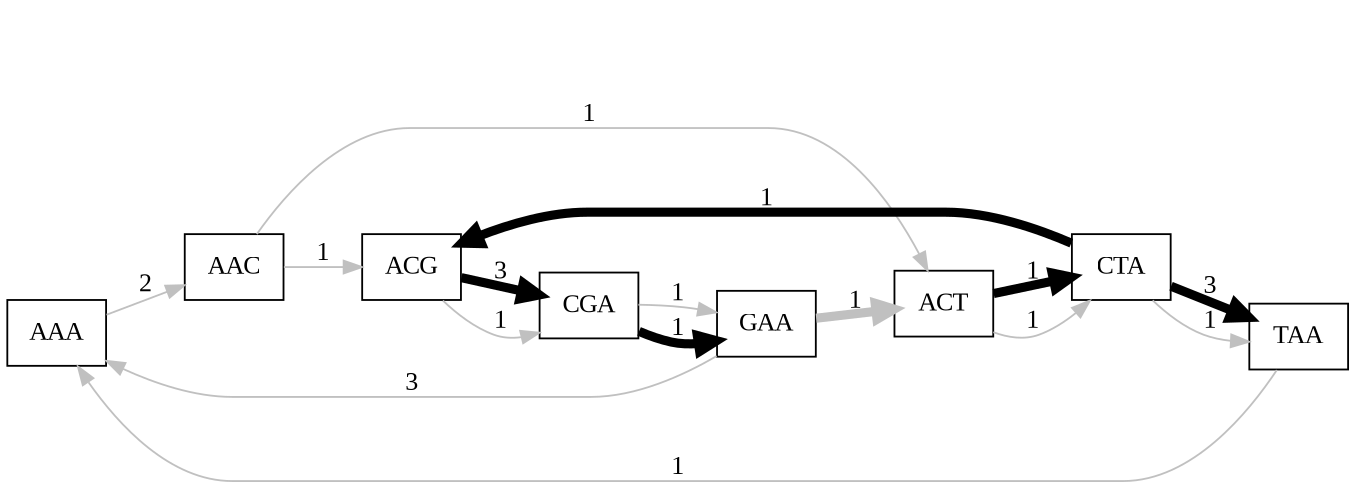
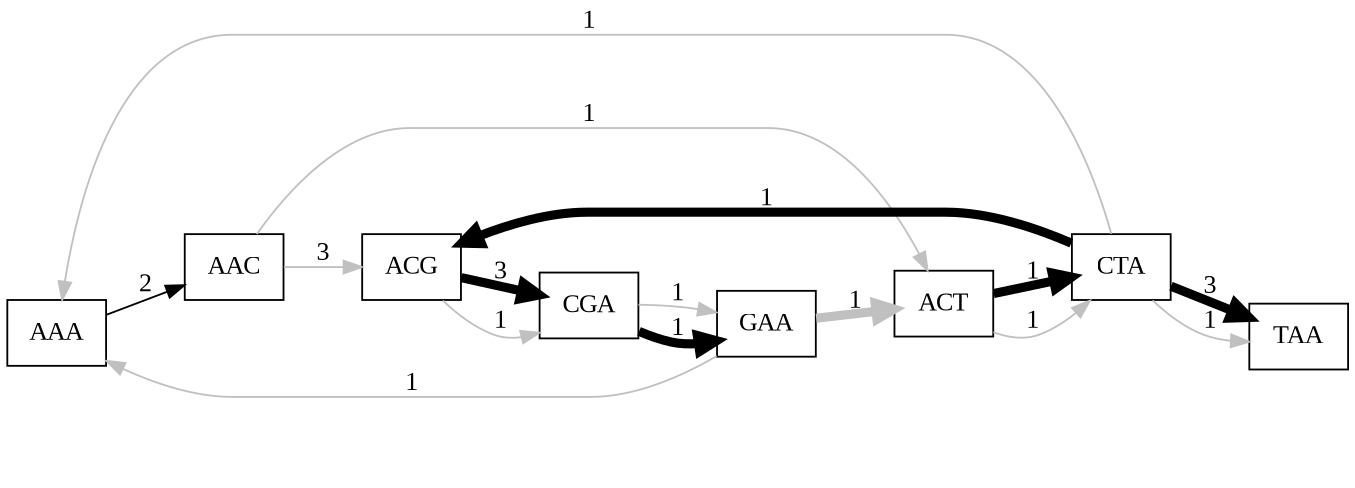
edge "AAC" -> "ACG": label "1" -> "3"
edge "AAA" -> "AAC": color grey -> black
edge "GAA" -> "AAA": label "3" -> "1"
edge "TAA" -> "AAA": now "CTA" -> "AAA"
